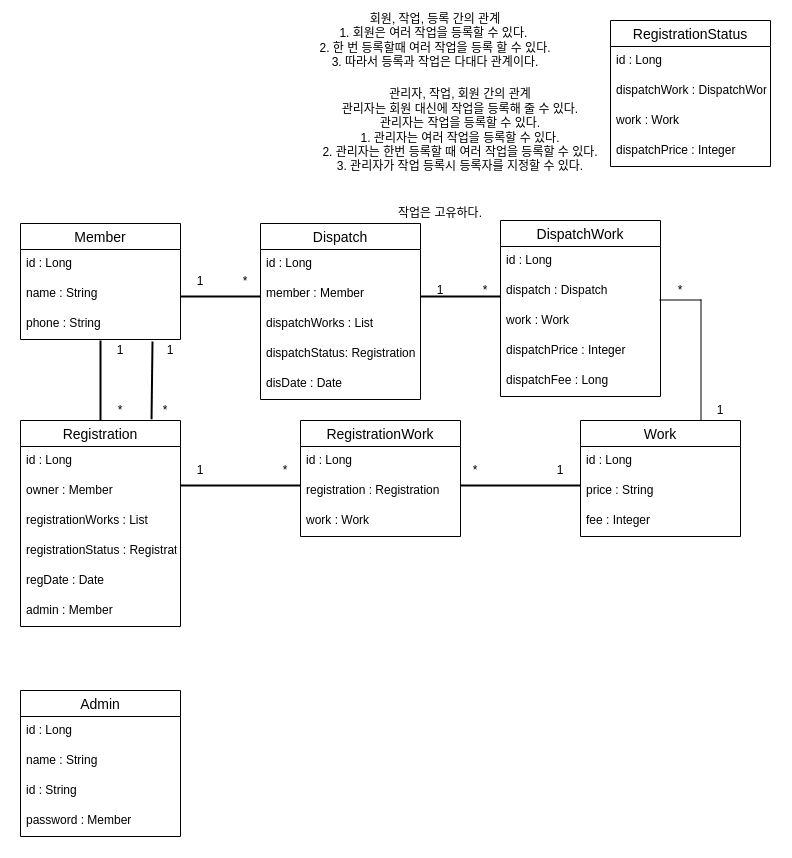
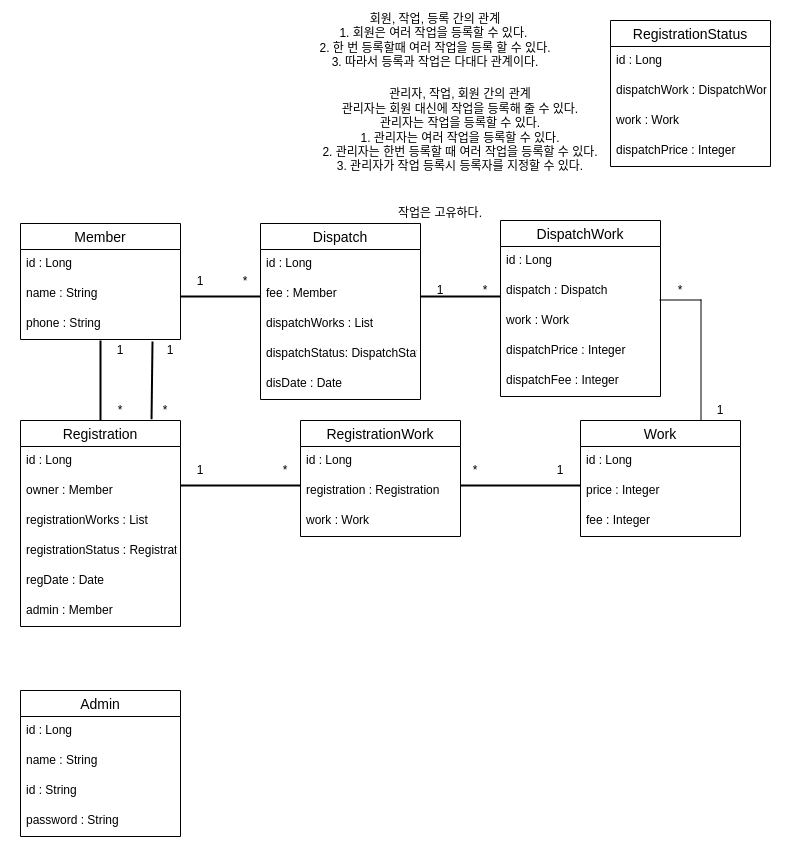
node "member : Member": label "member : Member" -> "fee : Member"
node "dispatchStatus: Registration": label "dispatchStatus: Registration" -> "dispatchStatus: DispatchStatus"
node "dispatchFee : Long": label "dispatchFee : Long" -> "dispatchFee : Integer"
node "price : String": label "price : String" -> "price : Integer"
node "password : Member": label "password : Member" -> "password : String"
